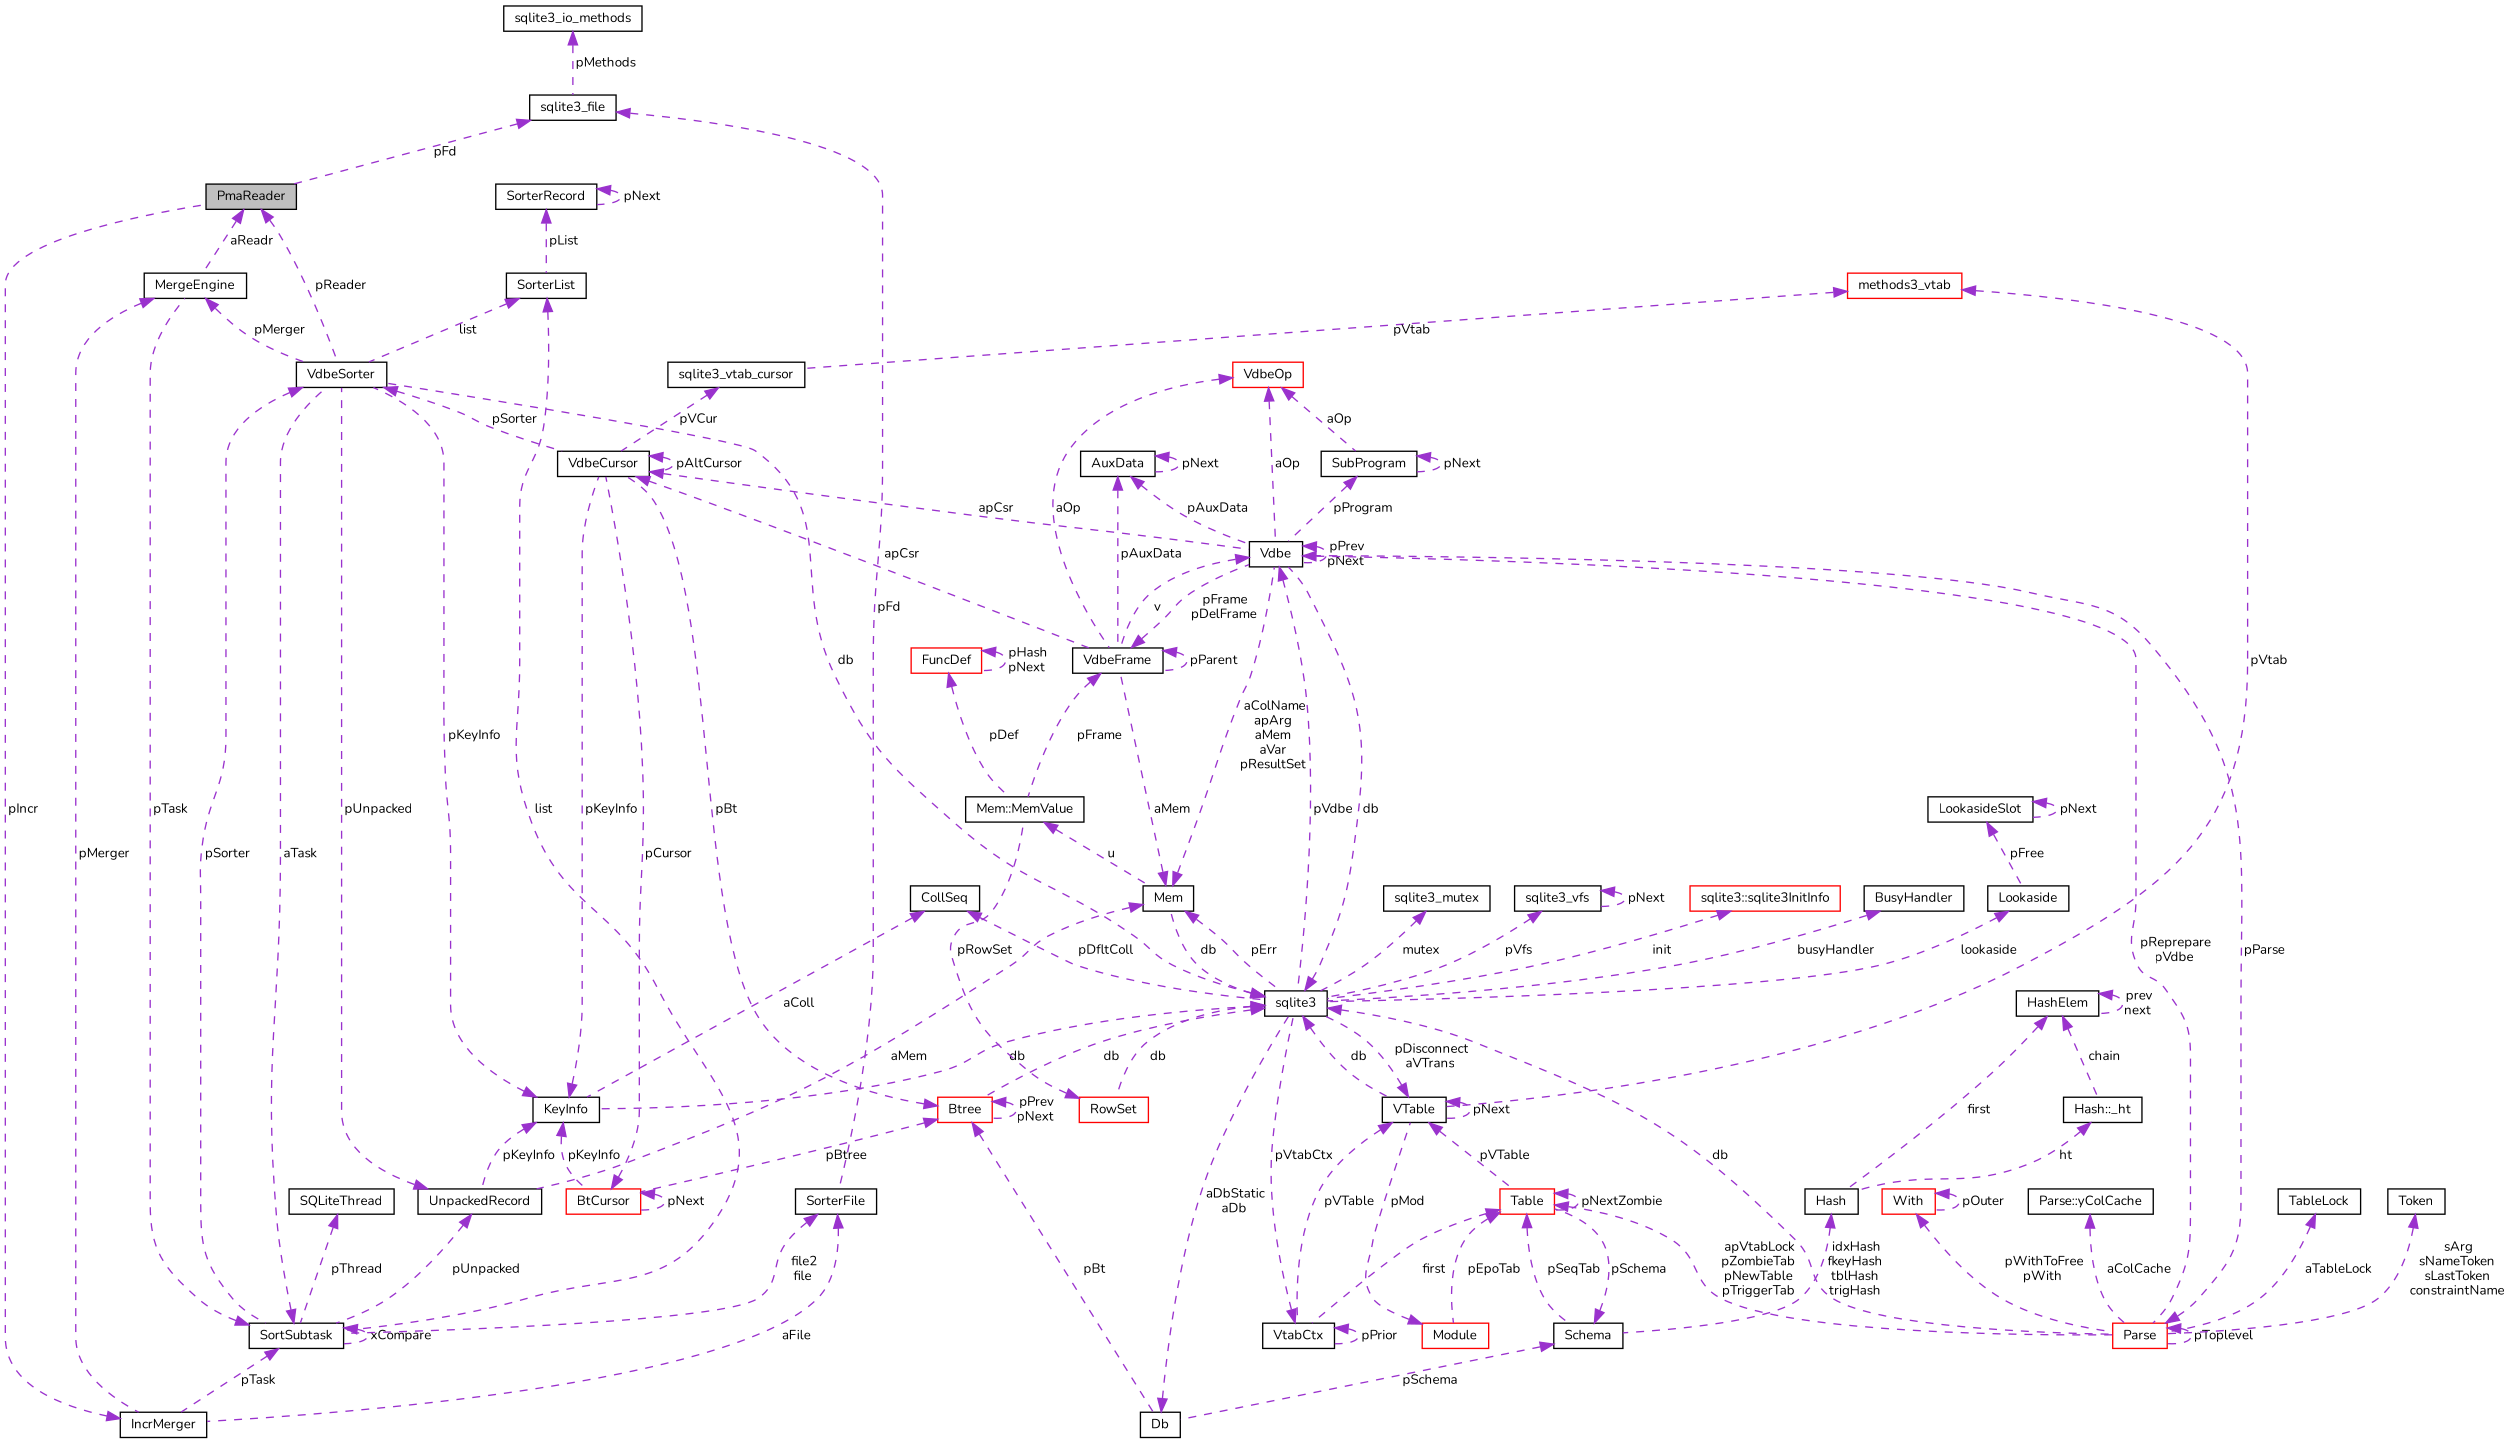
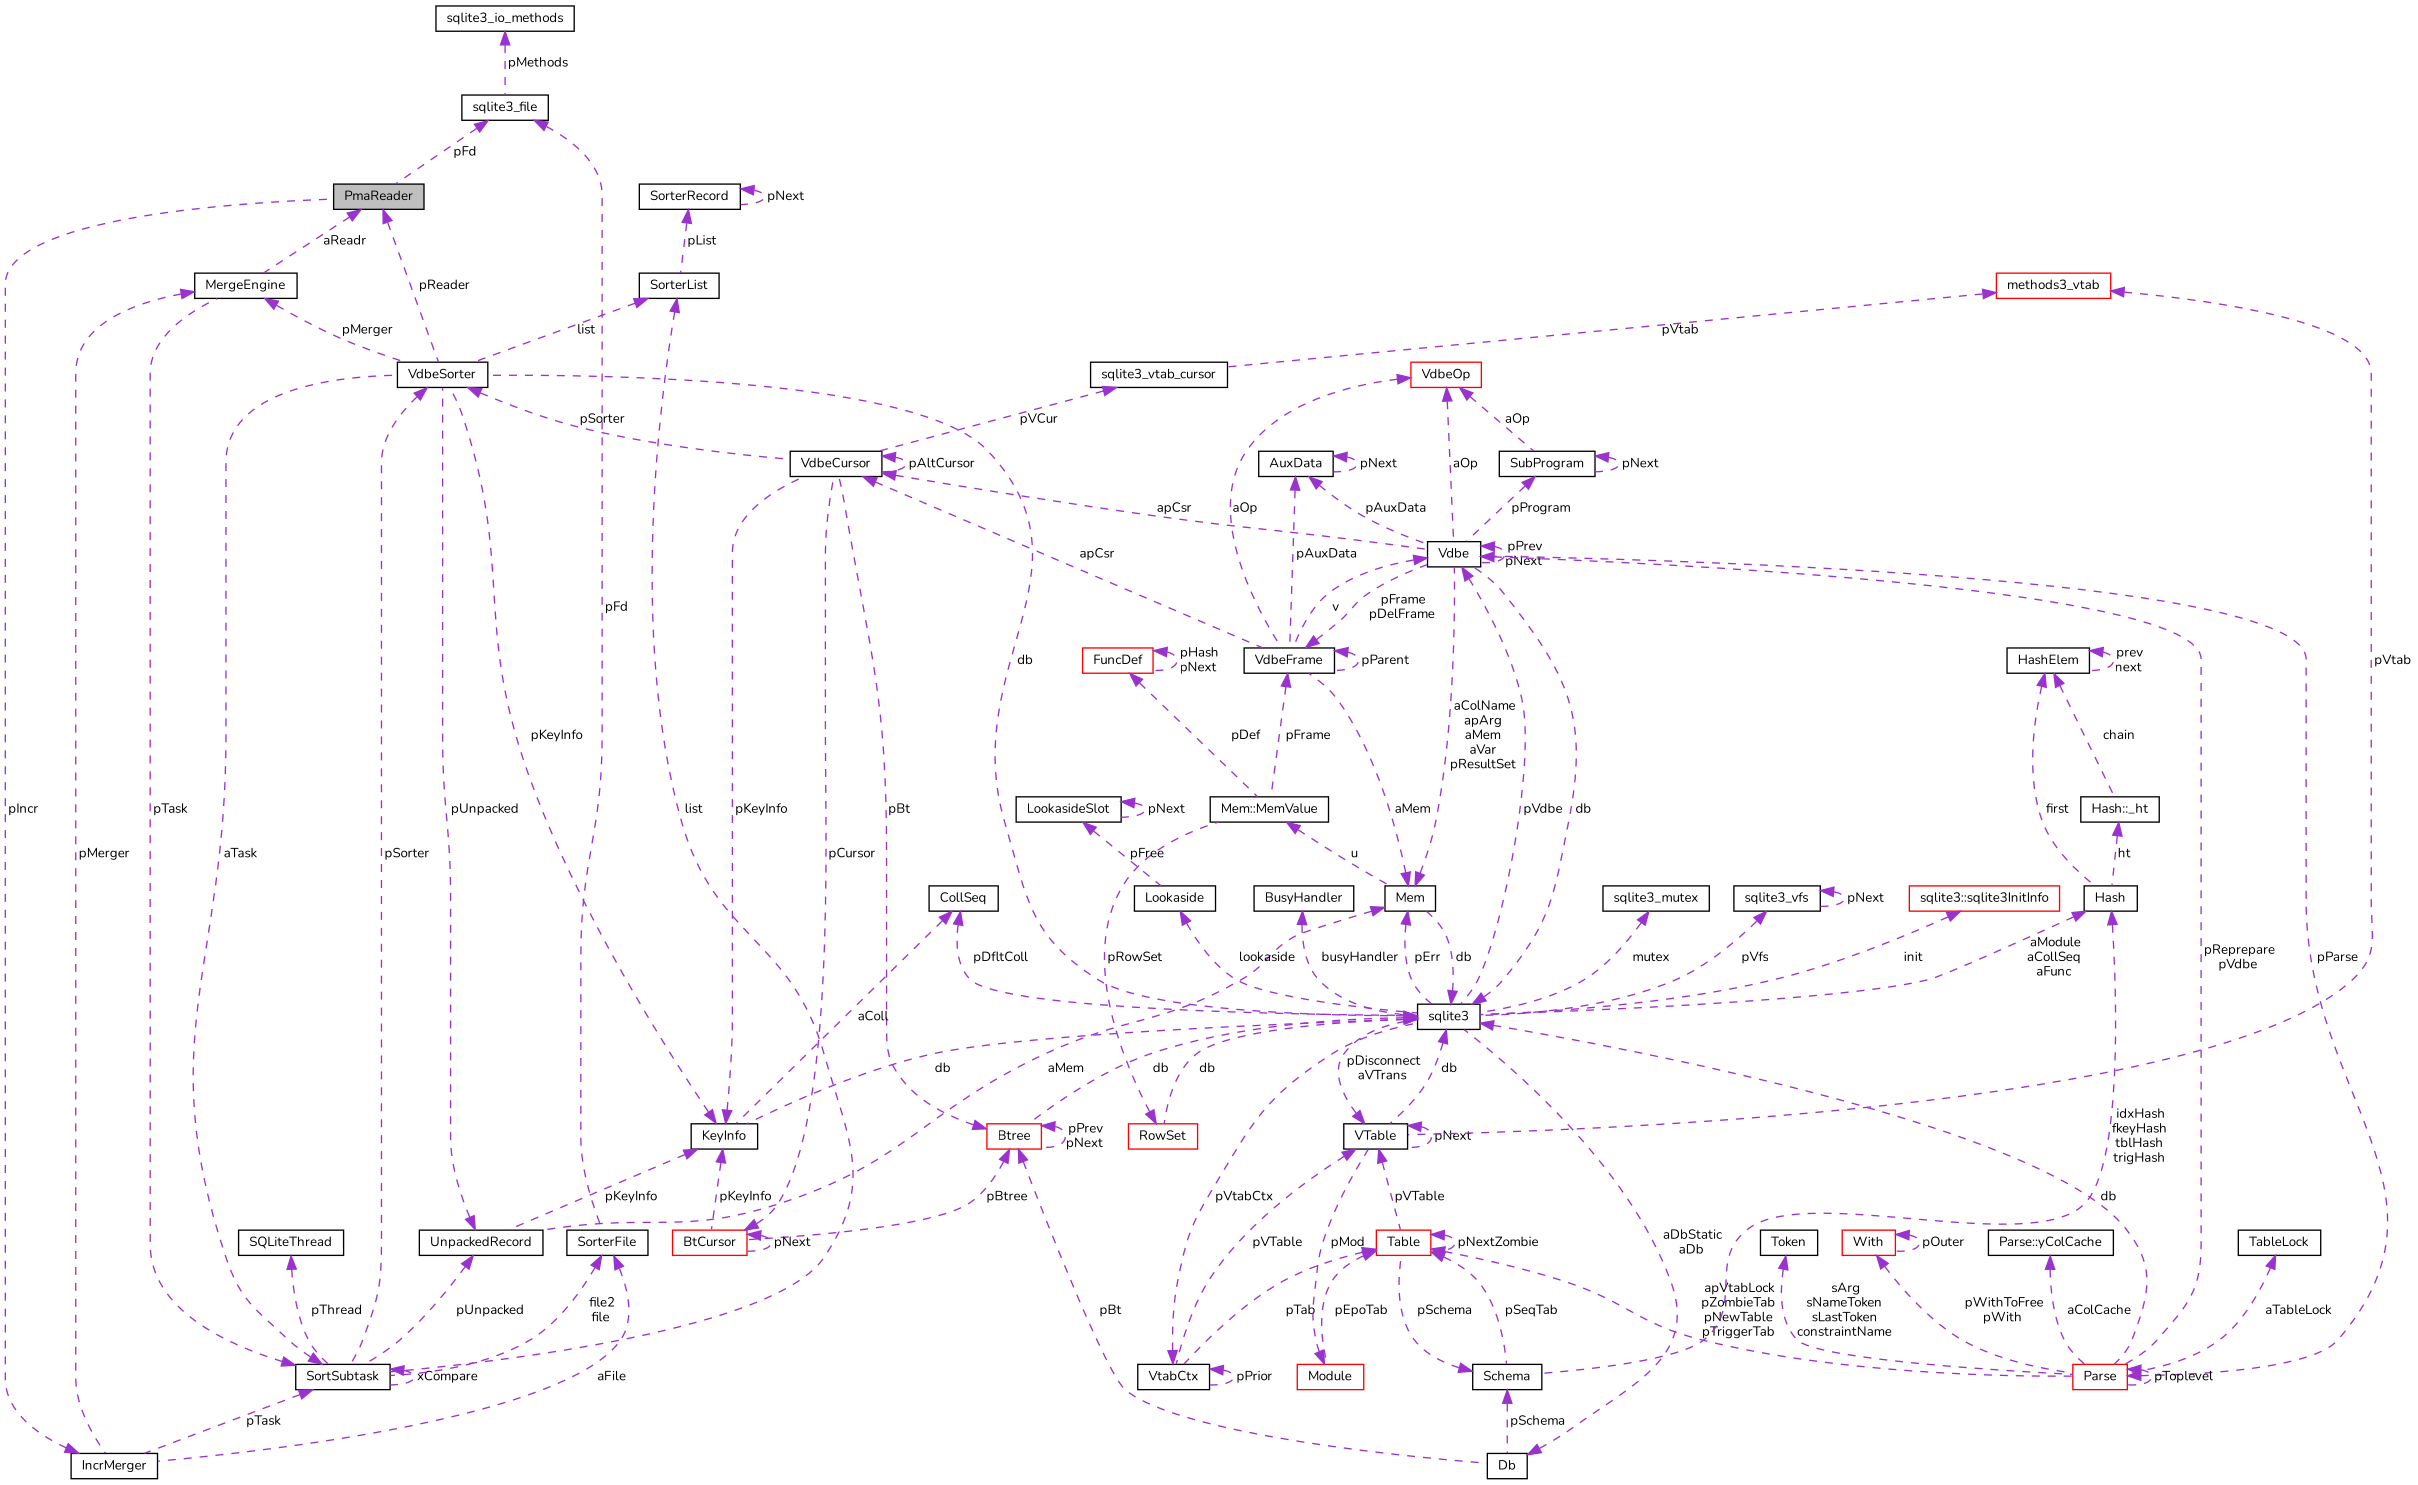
edge "sqlite3" -> "Hash": added, label "aModule aCollSeq aFunc"
edge "VtabCtx" -> "Table": label " first" -> " pTab"
